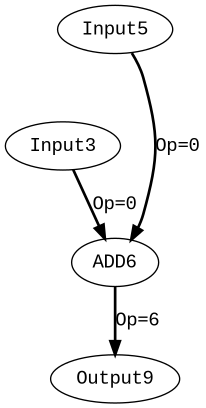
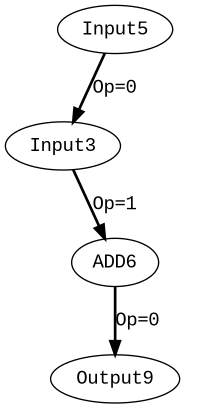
edge "Input5" -> "ADD6": now "Input5" -> "Input3"
edge "Input3" -> "ADD6": label "Op=0" -> "Op=1"
edge "ADD6" -> "Output9": label "Op=6" -> "Op=0"
